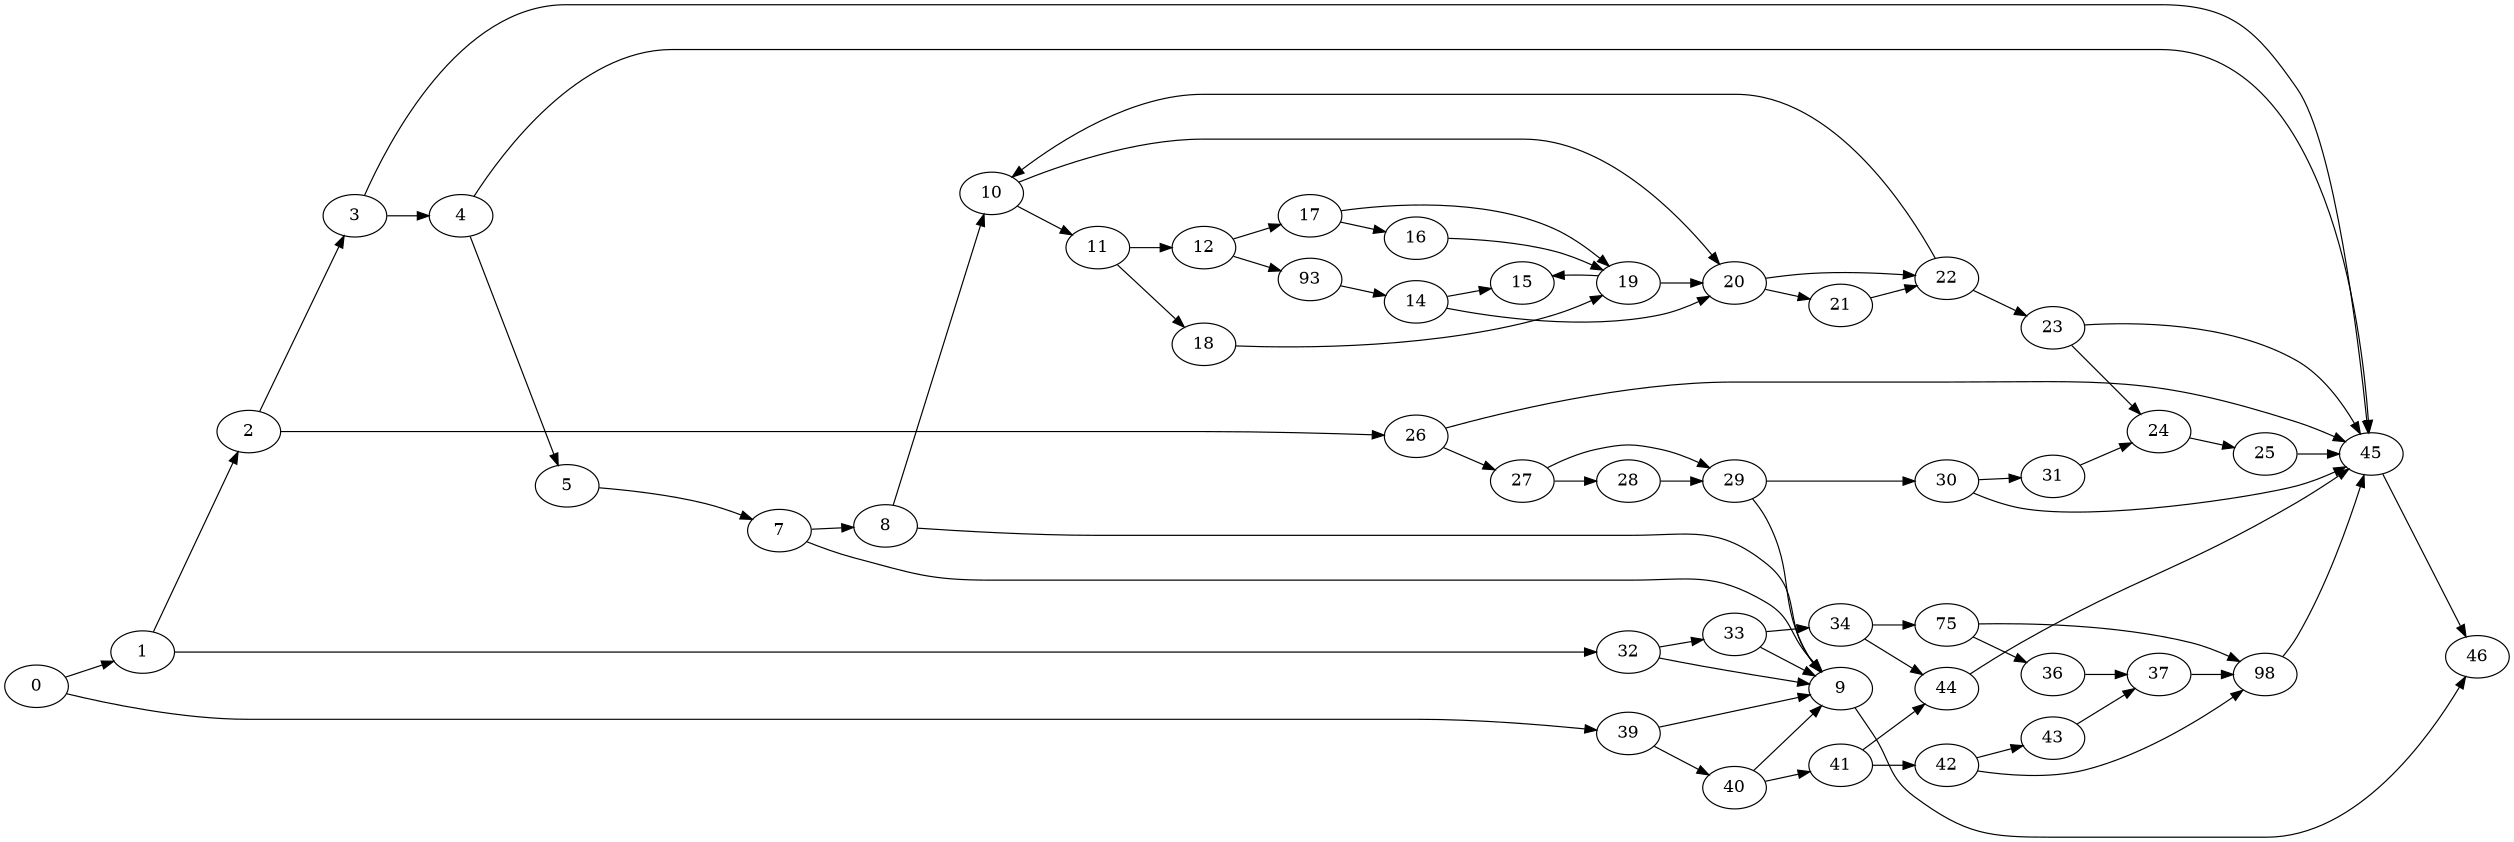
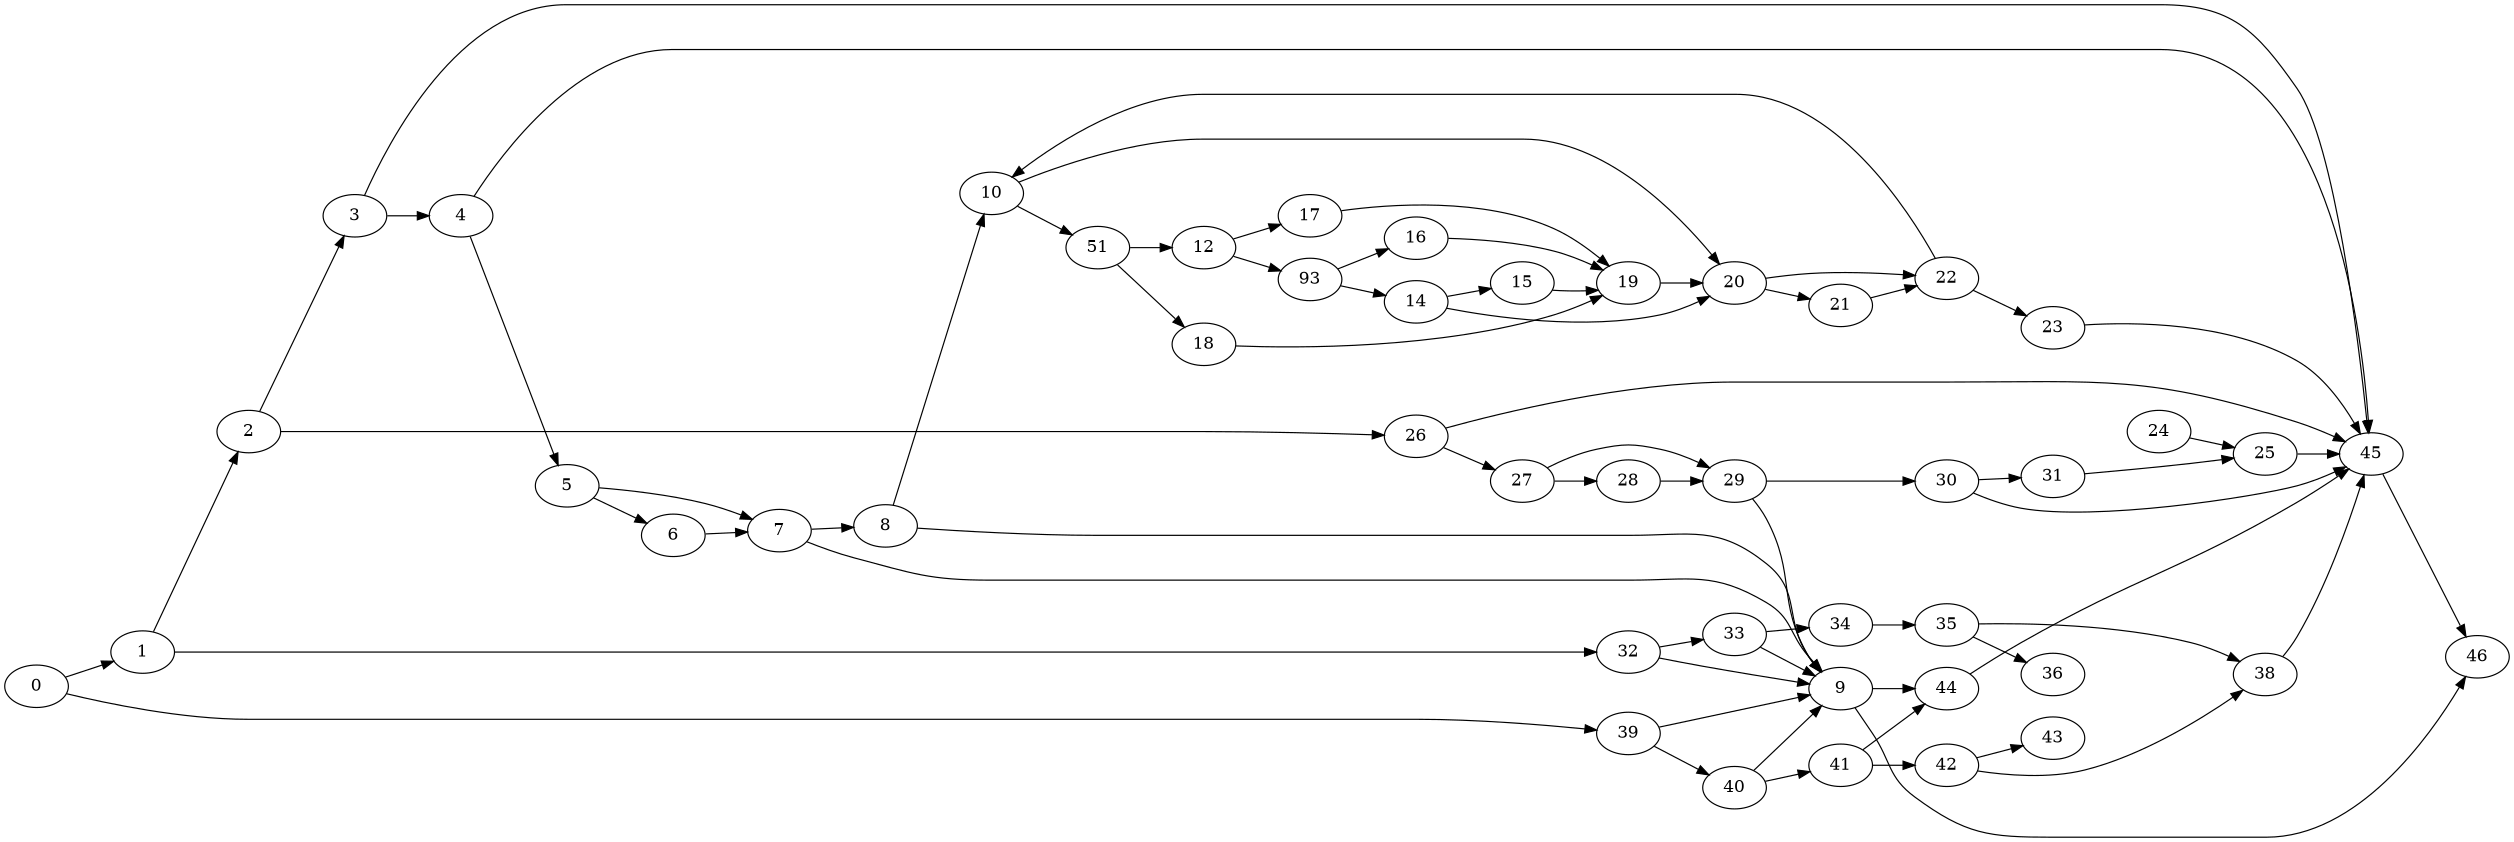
edge "17" -> "16": now "93" -> "16"
node "11": label "11" -> "51"
edge "19" -> "15": reversed
edge "23" -> "24": removed
edge "31" -> "24": now "31" -> "25"
node "6": added
node "75": label "75" -> "35"
edge "34" -> "44": now "9" -> "44"
node "37": removed
node "98": label "98" -> "38"
